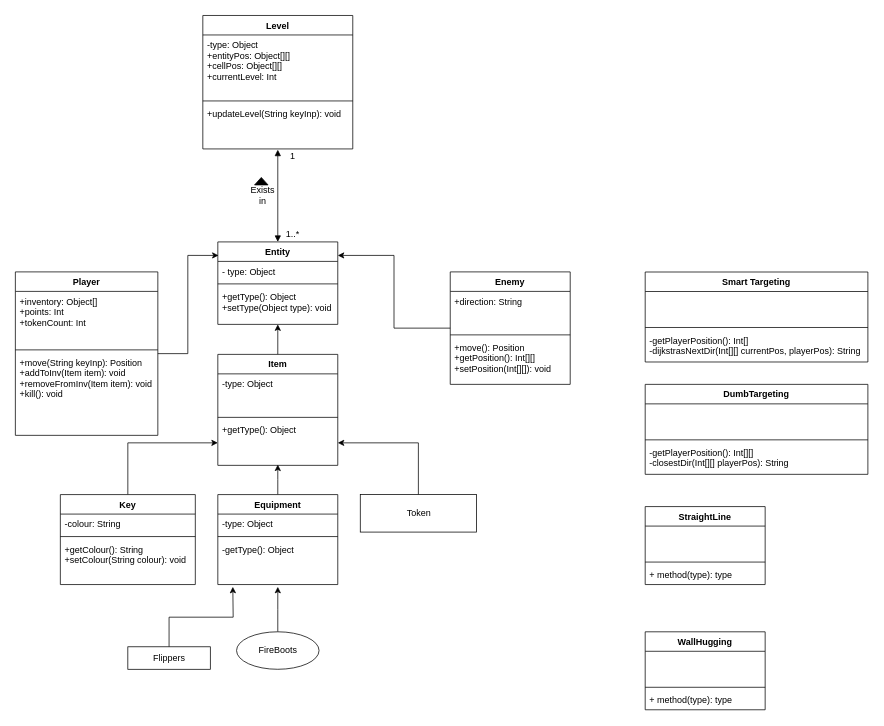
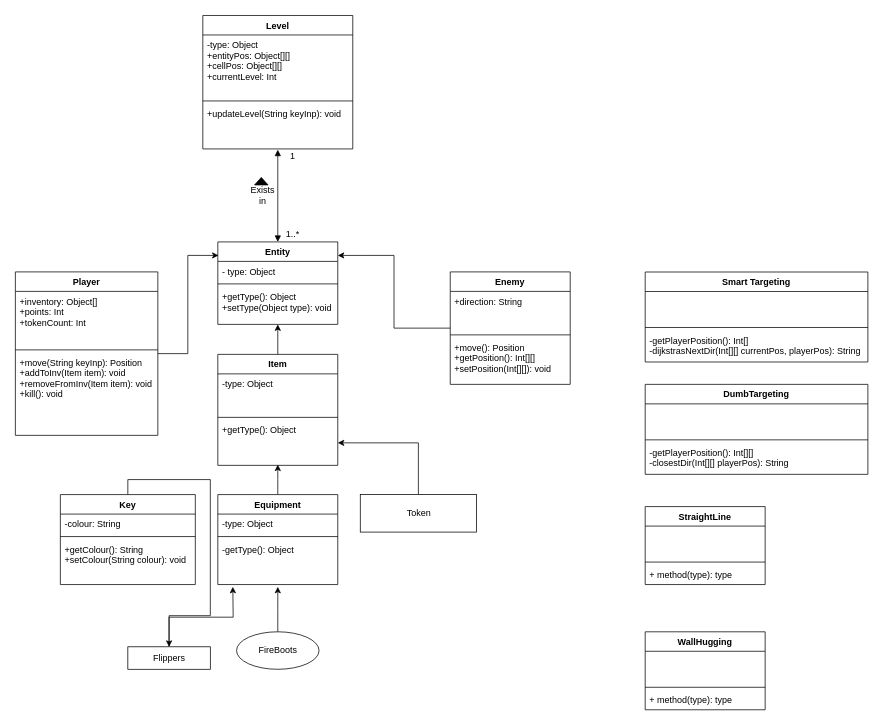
edge "Key" -> "+getType(): Object": now "Key" -> "Flippers"
